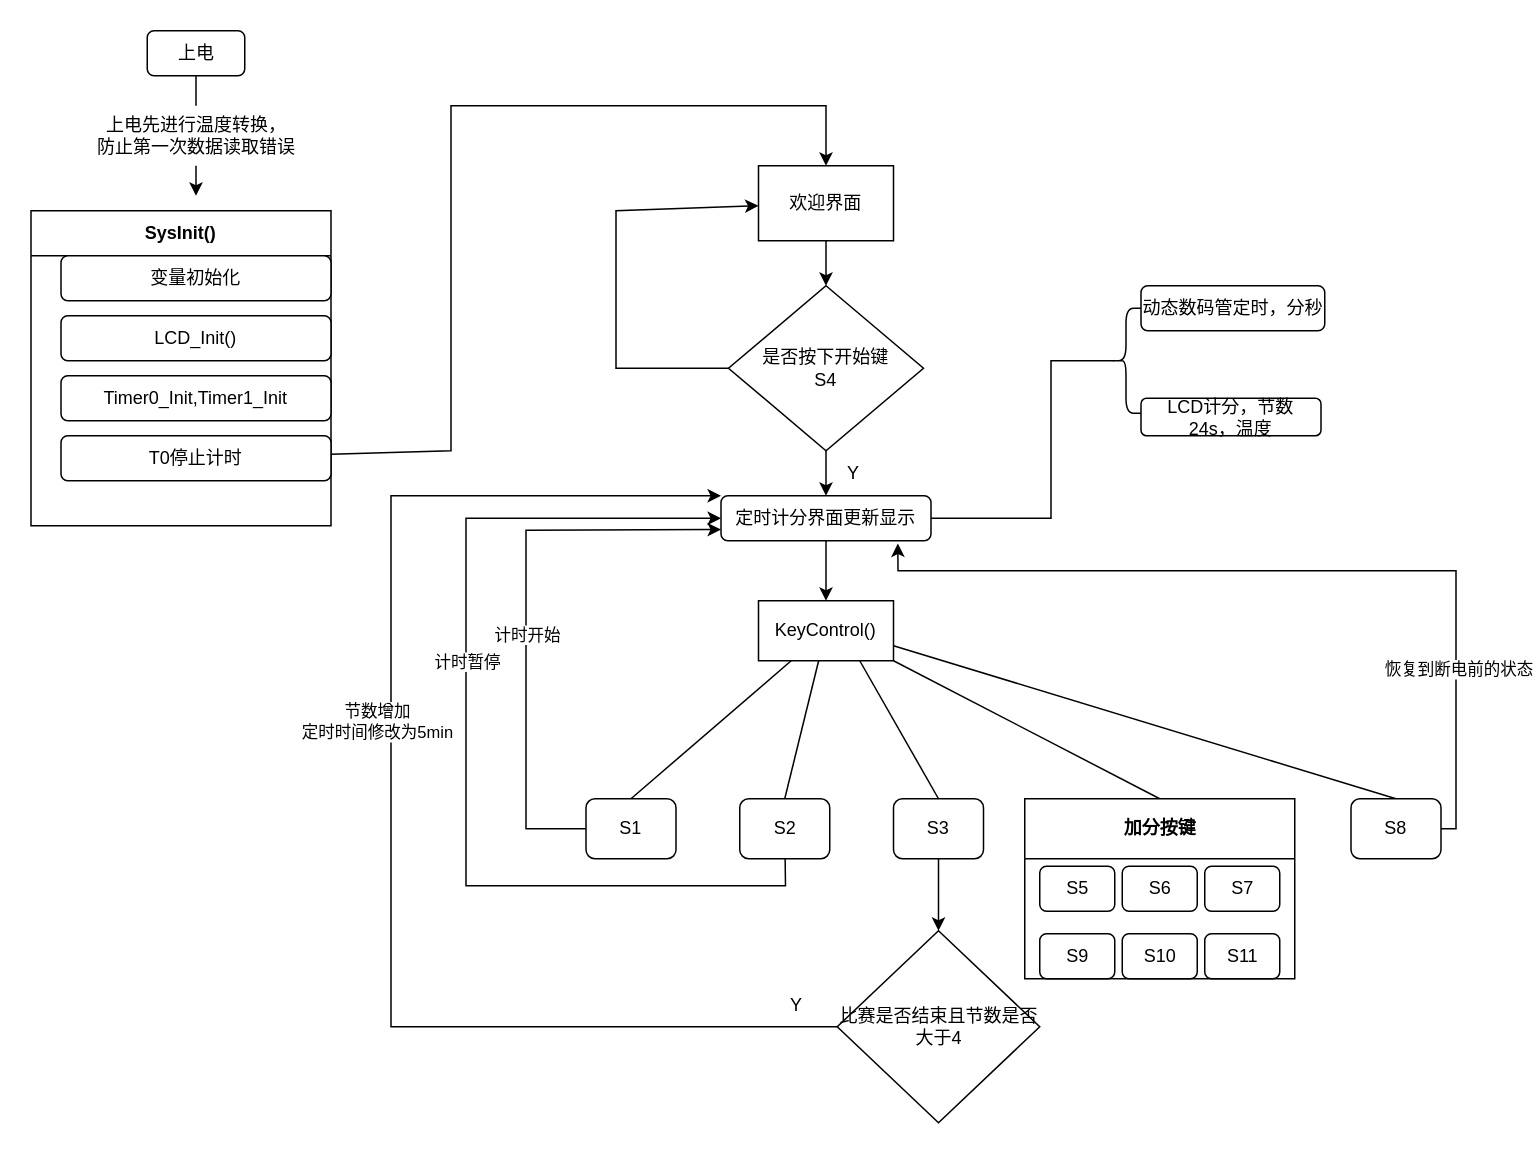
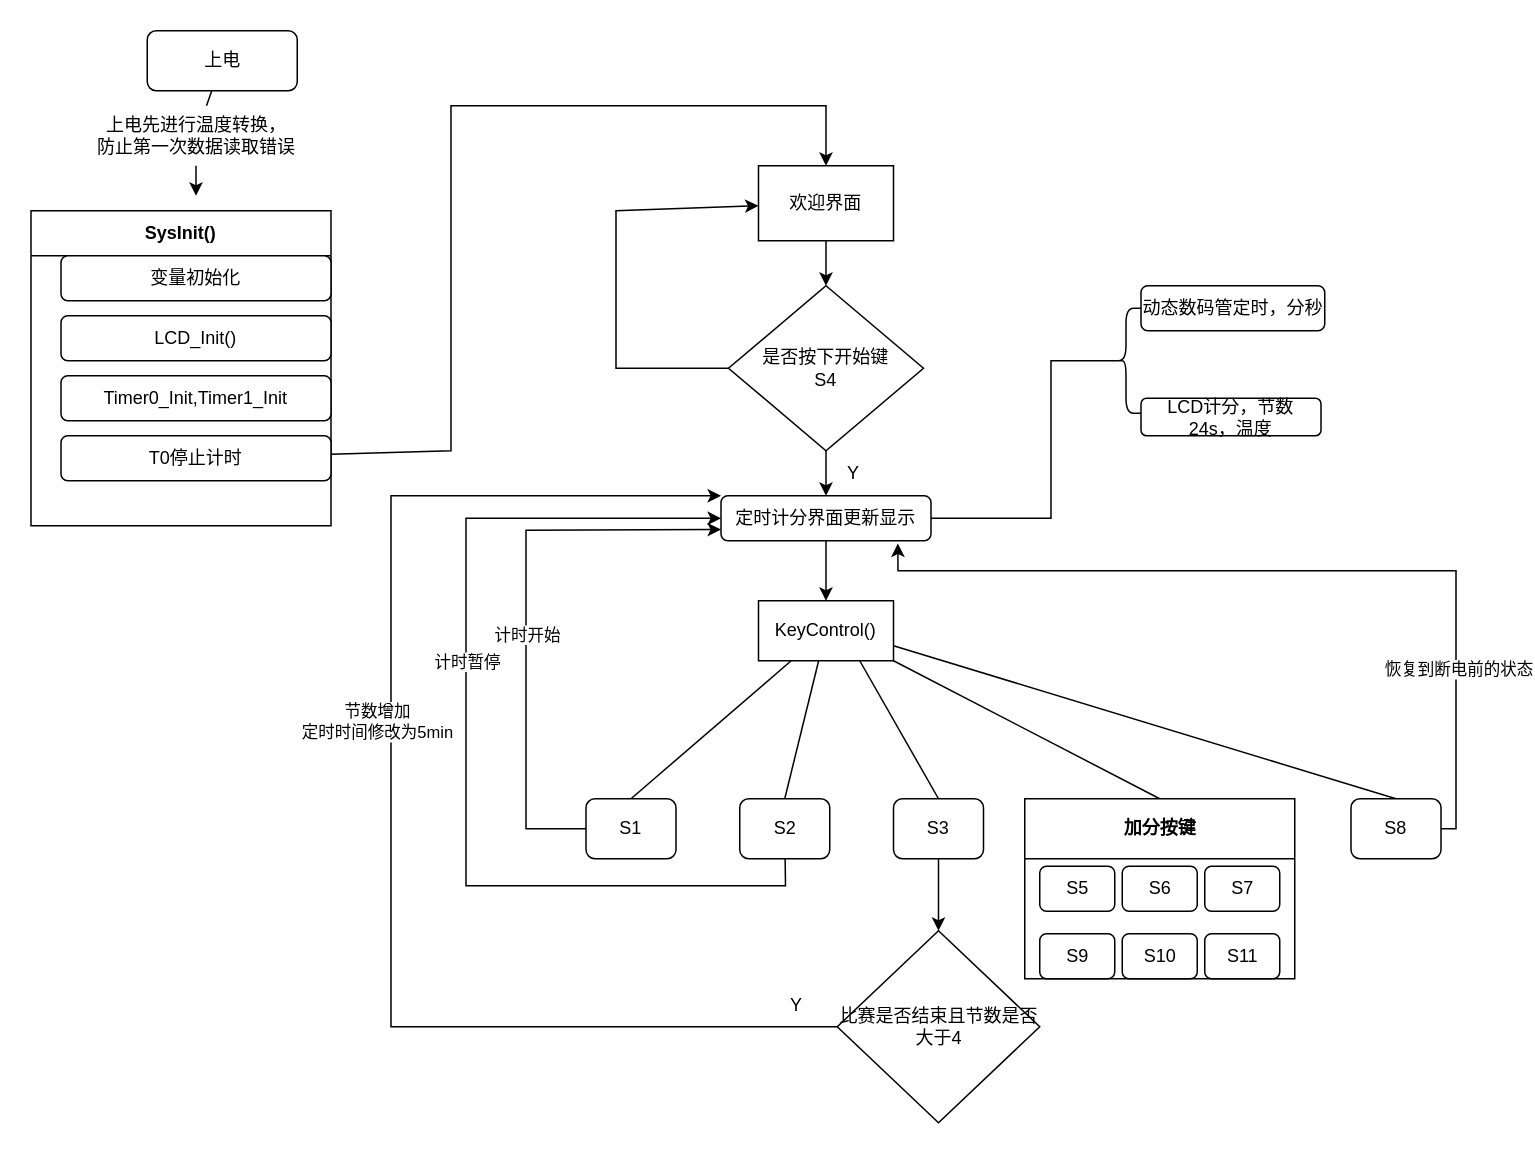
node "上电": size 98x45 -> 150x60
